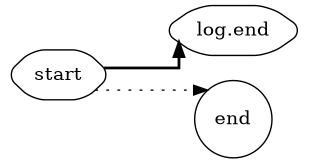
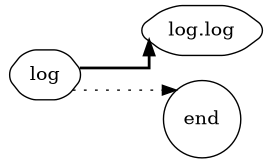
node "log.end": label "log.end" -> "log.log"
node "start": label "start" -> "log"
